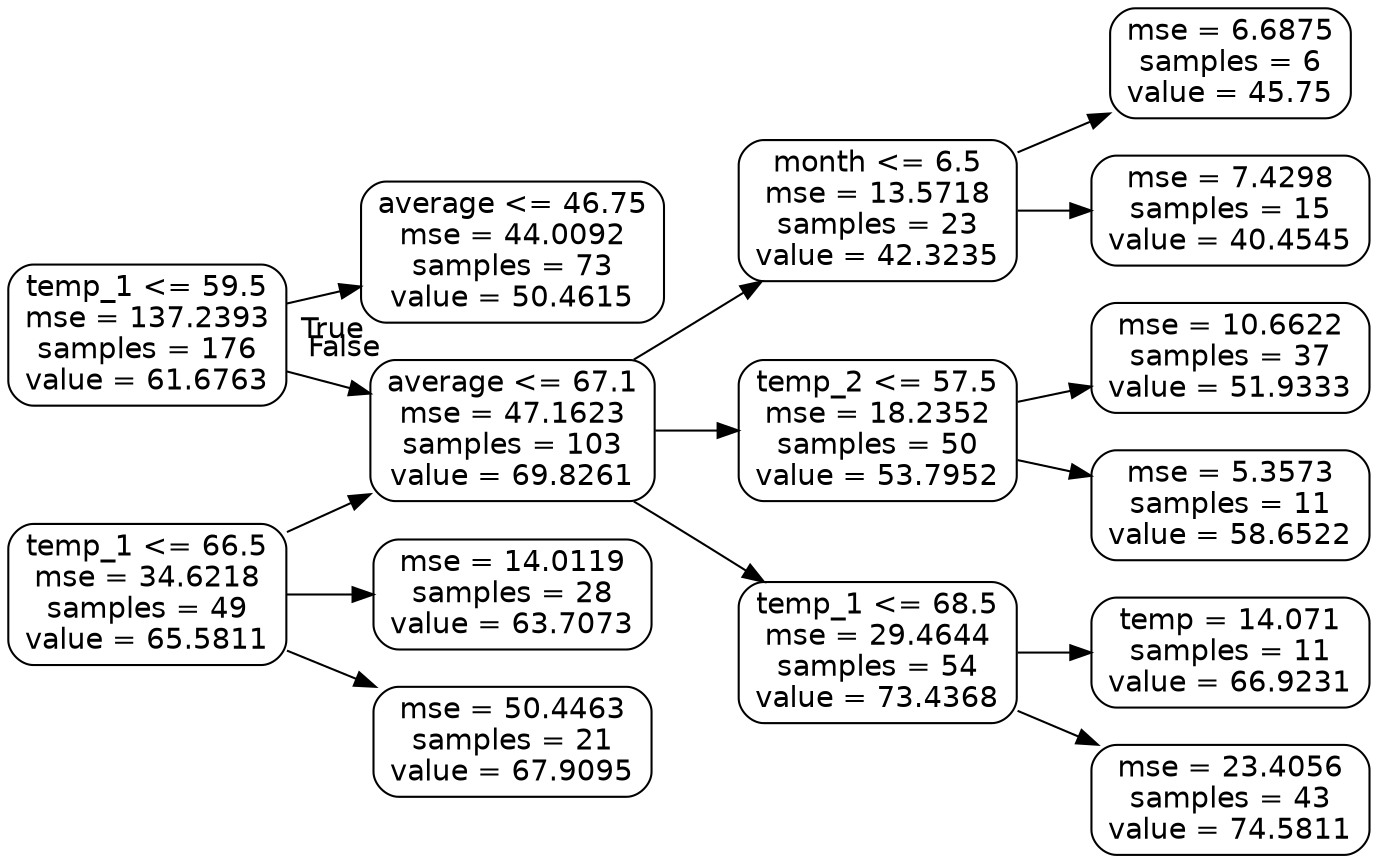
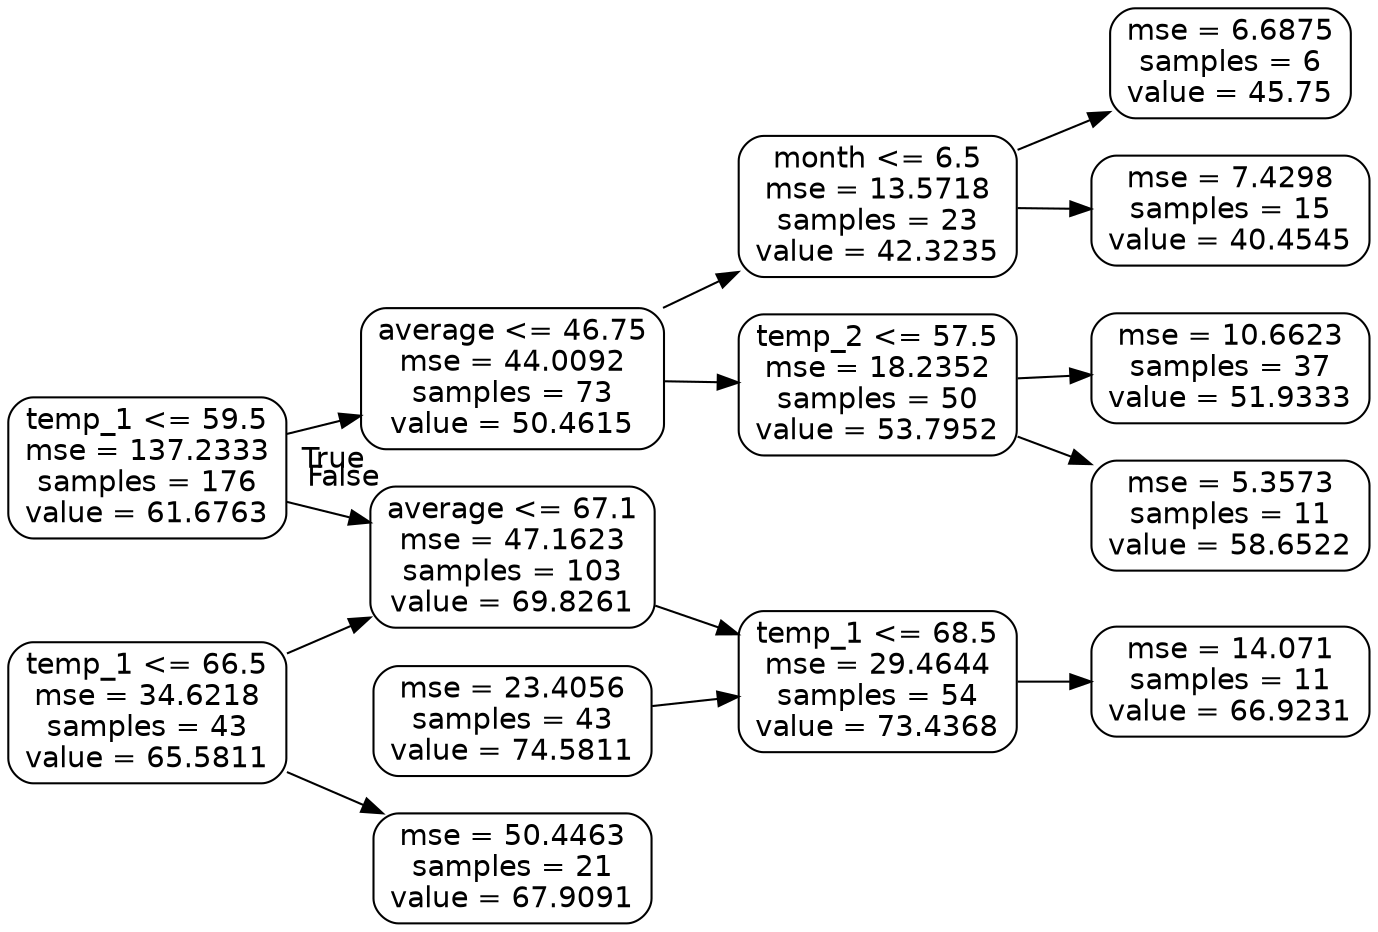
edge "average <= 67.1 mse = 47.1623 samples = 103 value = 69.8261" -> "month <= 6.5 mse = 13.5718 samples = 23 value = 42.3235": now "average <= 46.75 mse = 44.0092 samples = 73 value = 50.4615" -> "month <= 6.5 mse = 13.5718 samples = 23 value = 42.3235"
node "temp_1 <= 59.5 mse = 137.2393 samples = 176 value = 61.6763": label "temp_1 <= 59.5 mse = 137.2393 samples = 176 value = 61.6763" -> "temp_1 <= 59.5 mse = 137.2333 samples = 176 value = 61.6763"
node "mse = 10.6622 samples = 37 value = 51.9333": label "mse = 10.6622 samples = 37 value = 51.9333" -> "mse = 10.6623 samples = 37 value = 51.9333"
edge "average <= 67.1 mse = 47.1623 samples = 103 value = 69.8261" -> "temp_2 <= 57.5 mse = 18.2352 samples = 50 value = 53.7952": now "average <= 46.75 mse = 44.0092 samples = 73 value = 50.4615" -> "temp_2 <= 57.5 mse = 18.2352 samples = 50 value = 53.7952"
node "temp_1 <= 66.5 mse = 34.6218 samples = 49 value = 65.5811": label "temp_1 <= 66.5 mse = 34.6218 samples = 49 value = 65.5811" -> "temp_1 <= 66.5 mse = 34.6218 samples = 43 value = 65.5811"
node "mse = 14.0119 samples = 28 value = 63.7073": removed
node "temp = 14.071 samples = 11 value = 66.9231": label "temp = 14.071 samples = 11 value = 66.9231" -> "mse = 14.071 samples = 11 value = 66.9231"
edge "temp_1 <= 68.5 mse = 29.4644 samples = 54 value = 73.4368" -> "mse = 23.4056 samples = 43 value = 74.5811": reversed
node "mse = 50.4463 samples = 21 value = 67.9095": label "mse = 50.4463 samples = 21 value = 67.9095" -> "mse = 50.4463 samples = 21 value = 67.9091"
